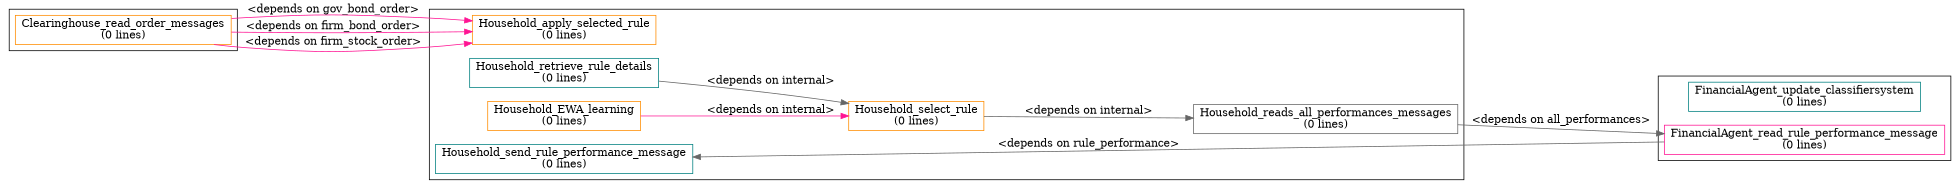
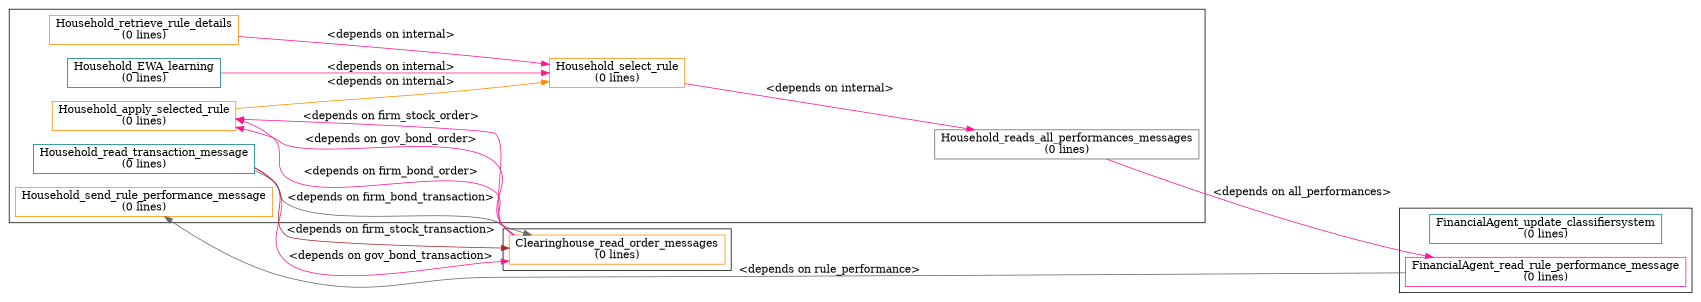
node "Household_retrieve_rule_details (0 lines)": color teal -> darkorange
edge "Household_retrieve_rule_details (0 lines)" -> "Household_select_rule (0 lines)": color gray40 -> deeppink
edge "Household_apply_selected_rule (0 lines)" -> "Household_select_rule (0 lines)": added, label "<depends on internal>"
node "Household_EWA_learning (0 lines)": color darkorange -> teal
edge "Household_select_rule (0 lines)" -> "Household_reads_all_performances_messages (0 lines)": color gray40 -> deeppink
edge "Household_reads_all_performances_messages (0 lines)" -> "FinancialAgent_read_rule_performance_message (0 lines)": color gray40 -> deeppink
node "Household_read_transaction_message (0 lines)": added
node "Household_send_rule_performance_message (0 lines)": color teal -> darkorange
